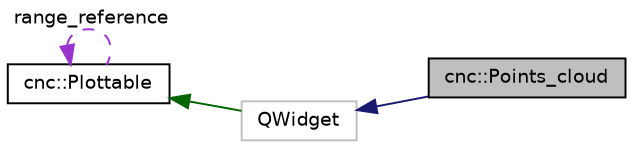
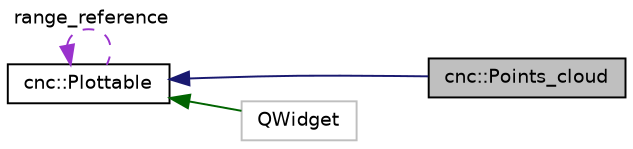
edge "cnc::Points_cloud" -> "QWidget": now "cnc::Points_cloud" -> "cnc::Plottable"
